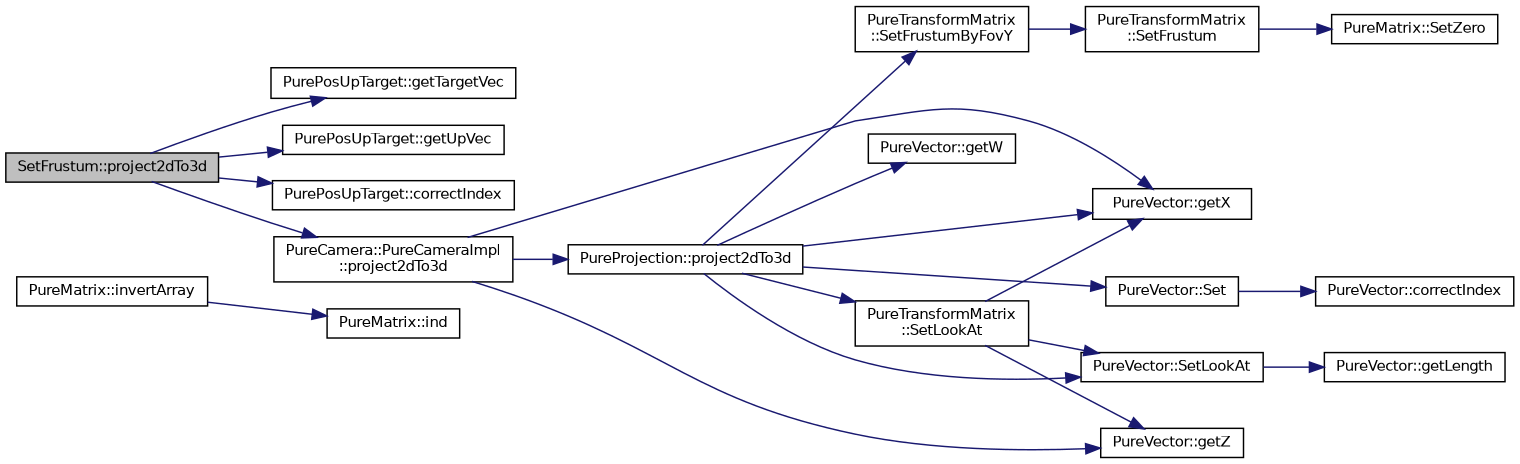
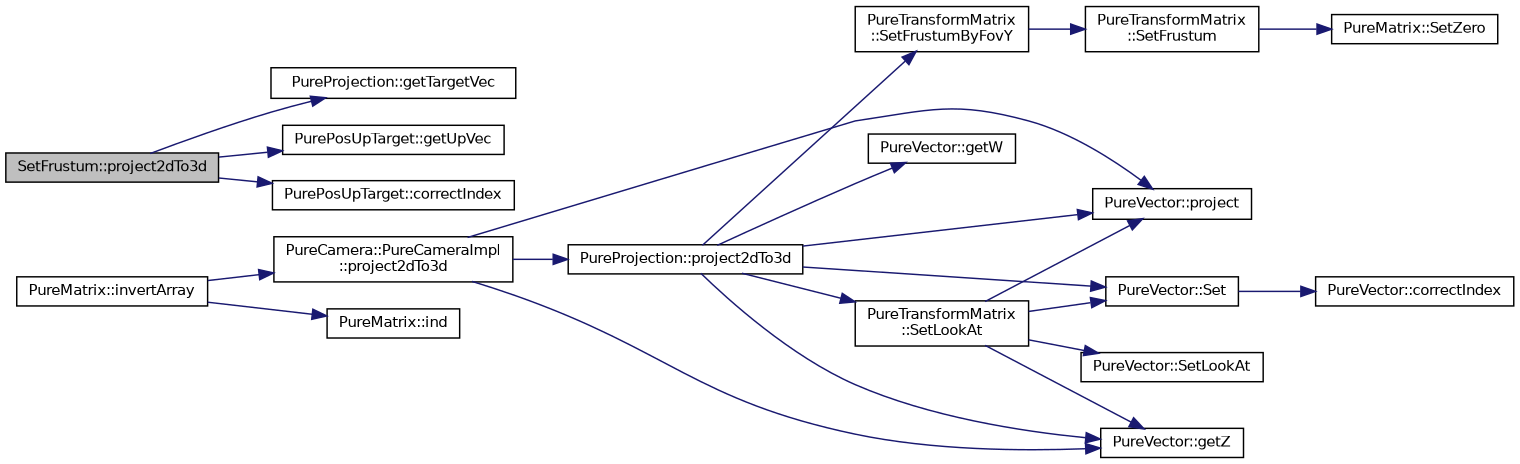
node "PurePosUpTarget::getTargetVec": label "PurePosUpTarget::getTargetVec" -> "PureProjection::getTargetVec"
node "PureVector::getX": label "PureVector::getX" -> "PureVector::project"
edge "SetFrustum::project2dTo3d" -> "PureCamera::PureCameraImpl ::project2dTo3d": now "PureMatrix::invertArray" -> "PureCamera::PureCameraImpl ::project2dTo3d"
edge "PureTransformMatrix ::SetLookAt" -> "PureVector::Set": added
edge "PureProjection::project2dTo3d" -> "PureVector::SetLookAt": now "PureProjection::project2dTo3d" -> "PureVector::getZ"
node "PureVector::getLength": removed
